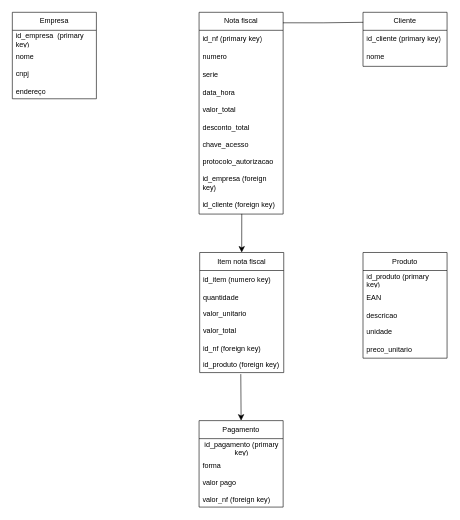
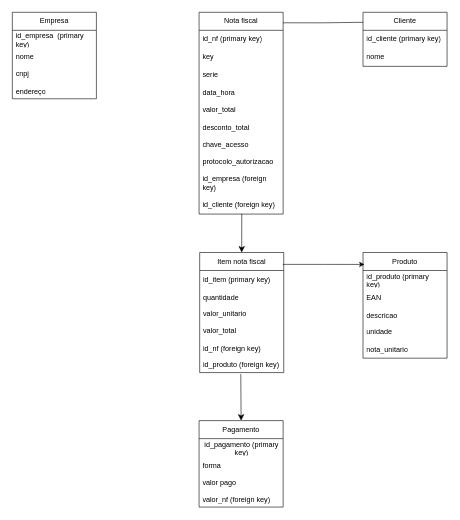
node "numero": label "numero" -> "key"
edge "Item nota fiscal" -> "Produto": added
node "id_item (numero key)": label "id_item (numero key)" -> "id_item (primary key)"
node "descricao unidade preco_unitario": label "descricao unidade preco_unitario" -> "descricao unidade nota_unitario"
